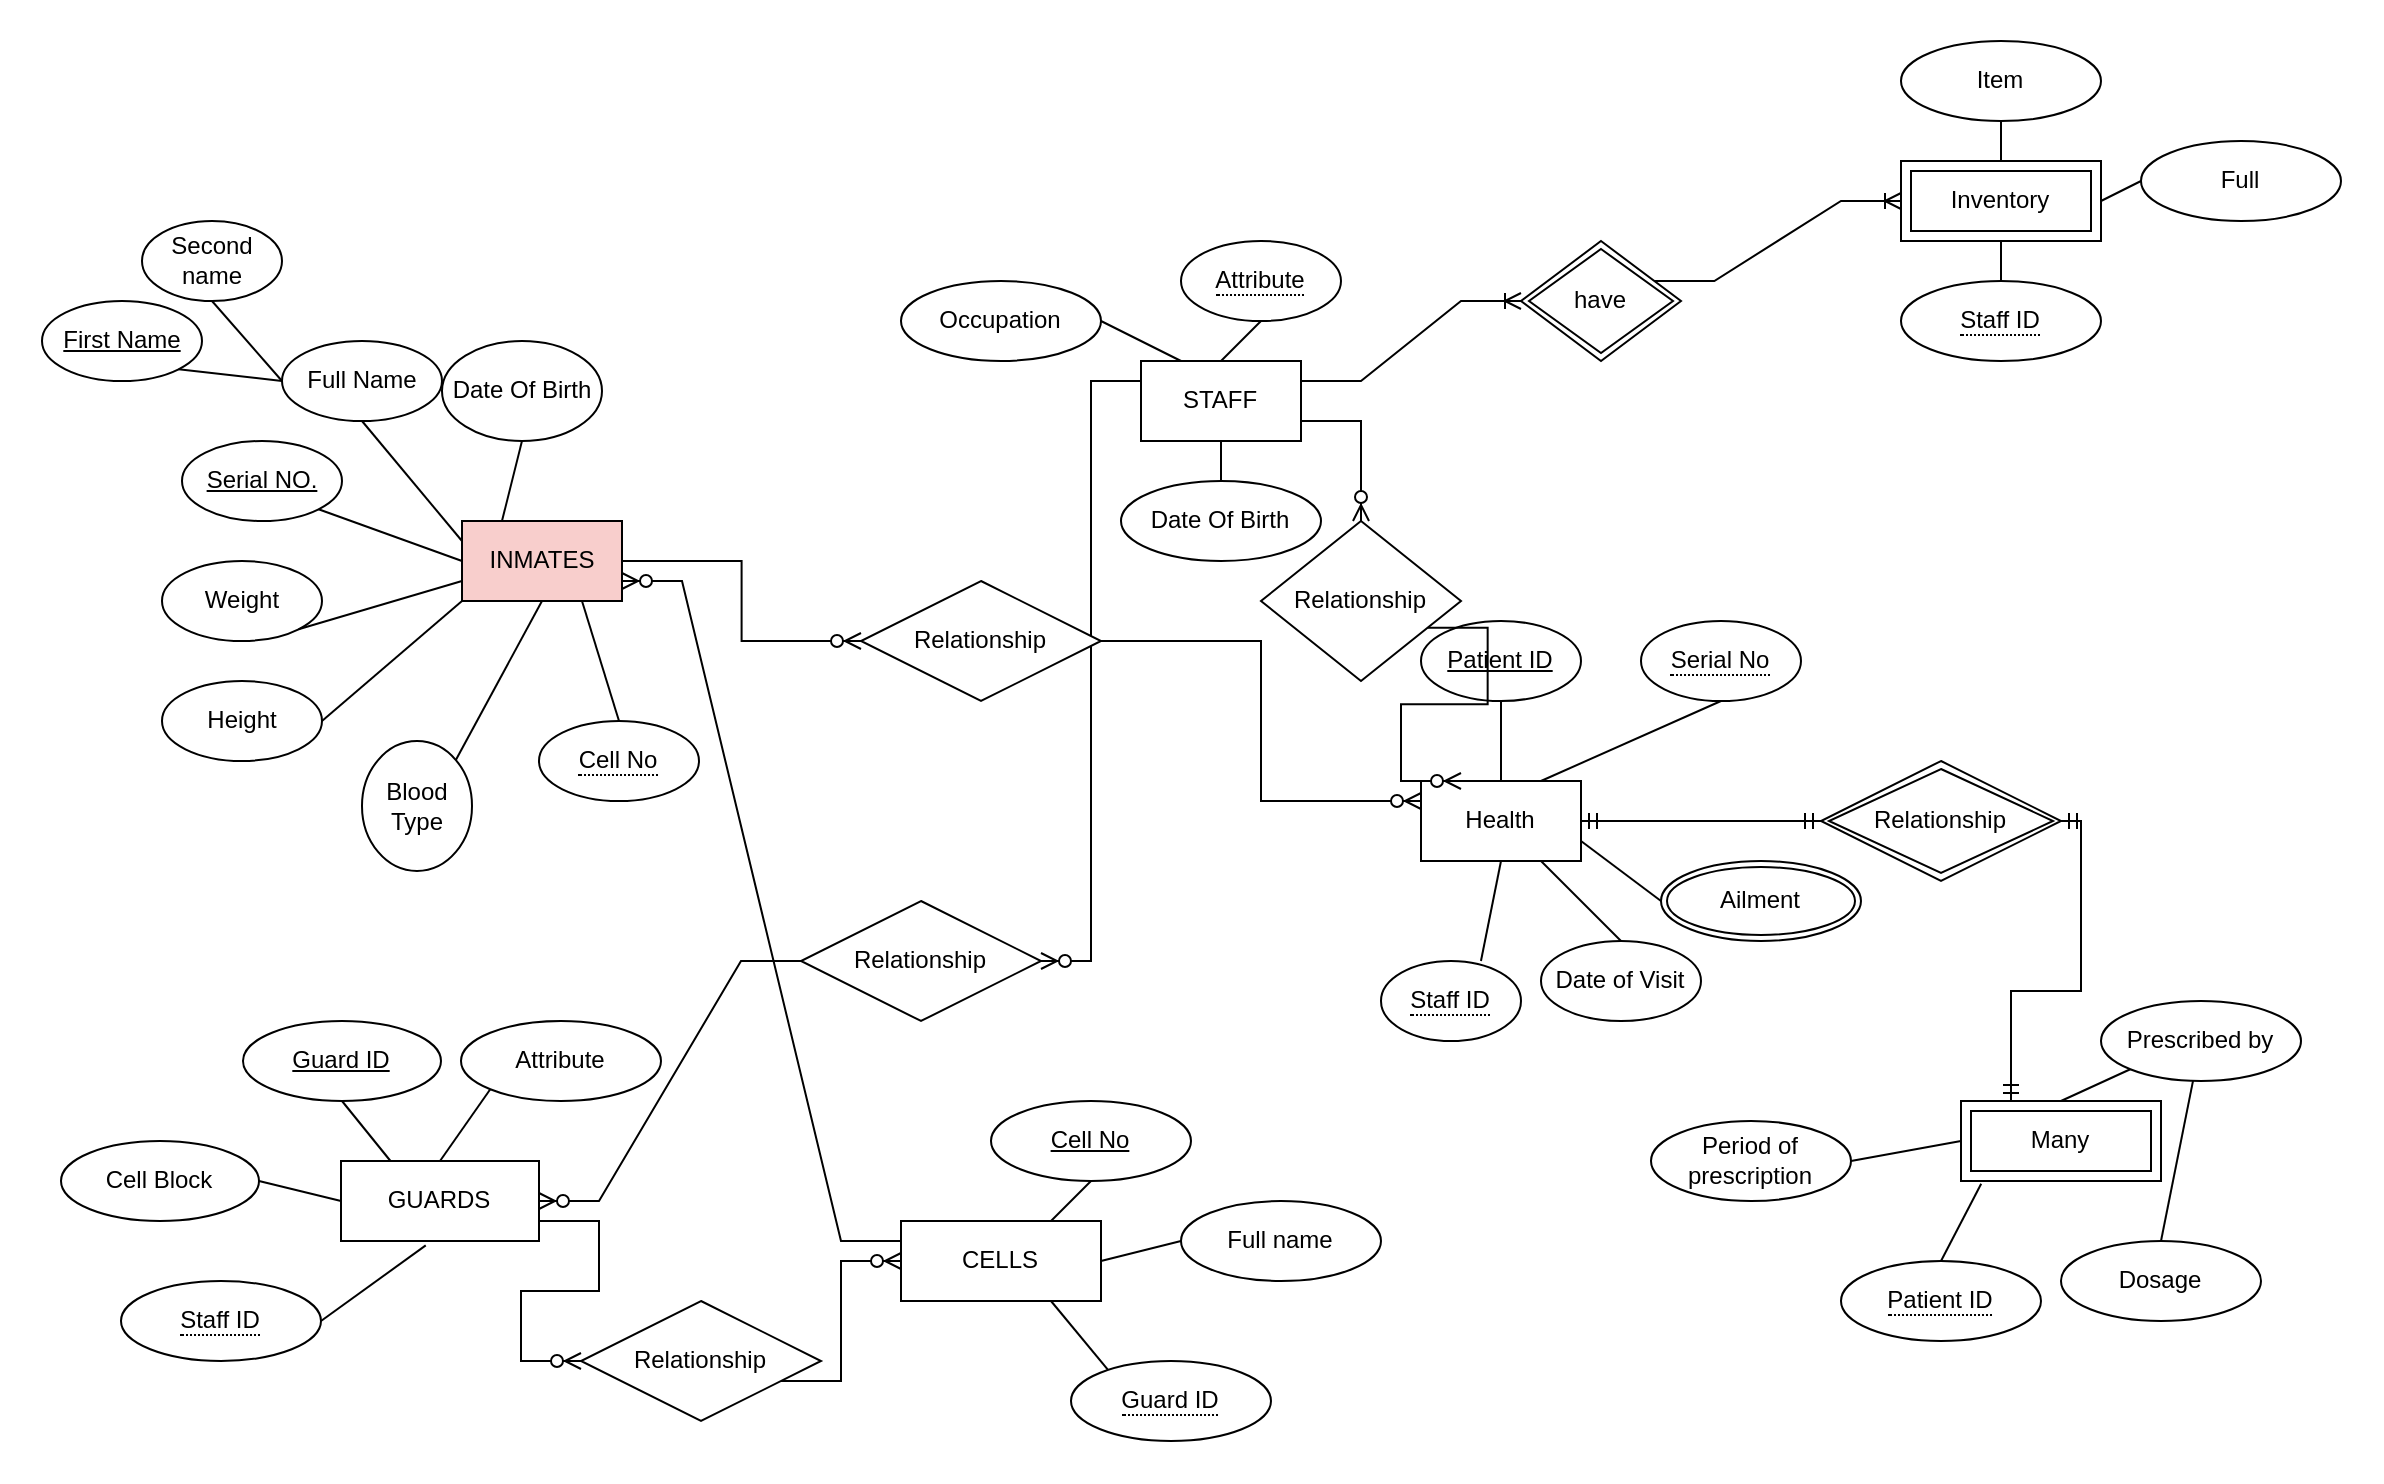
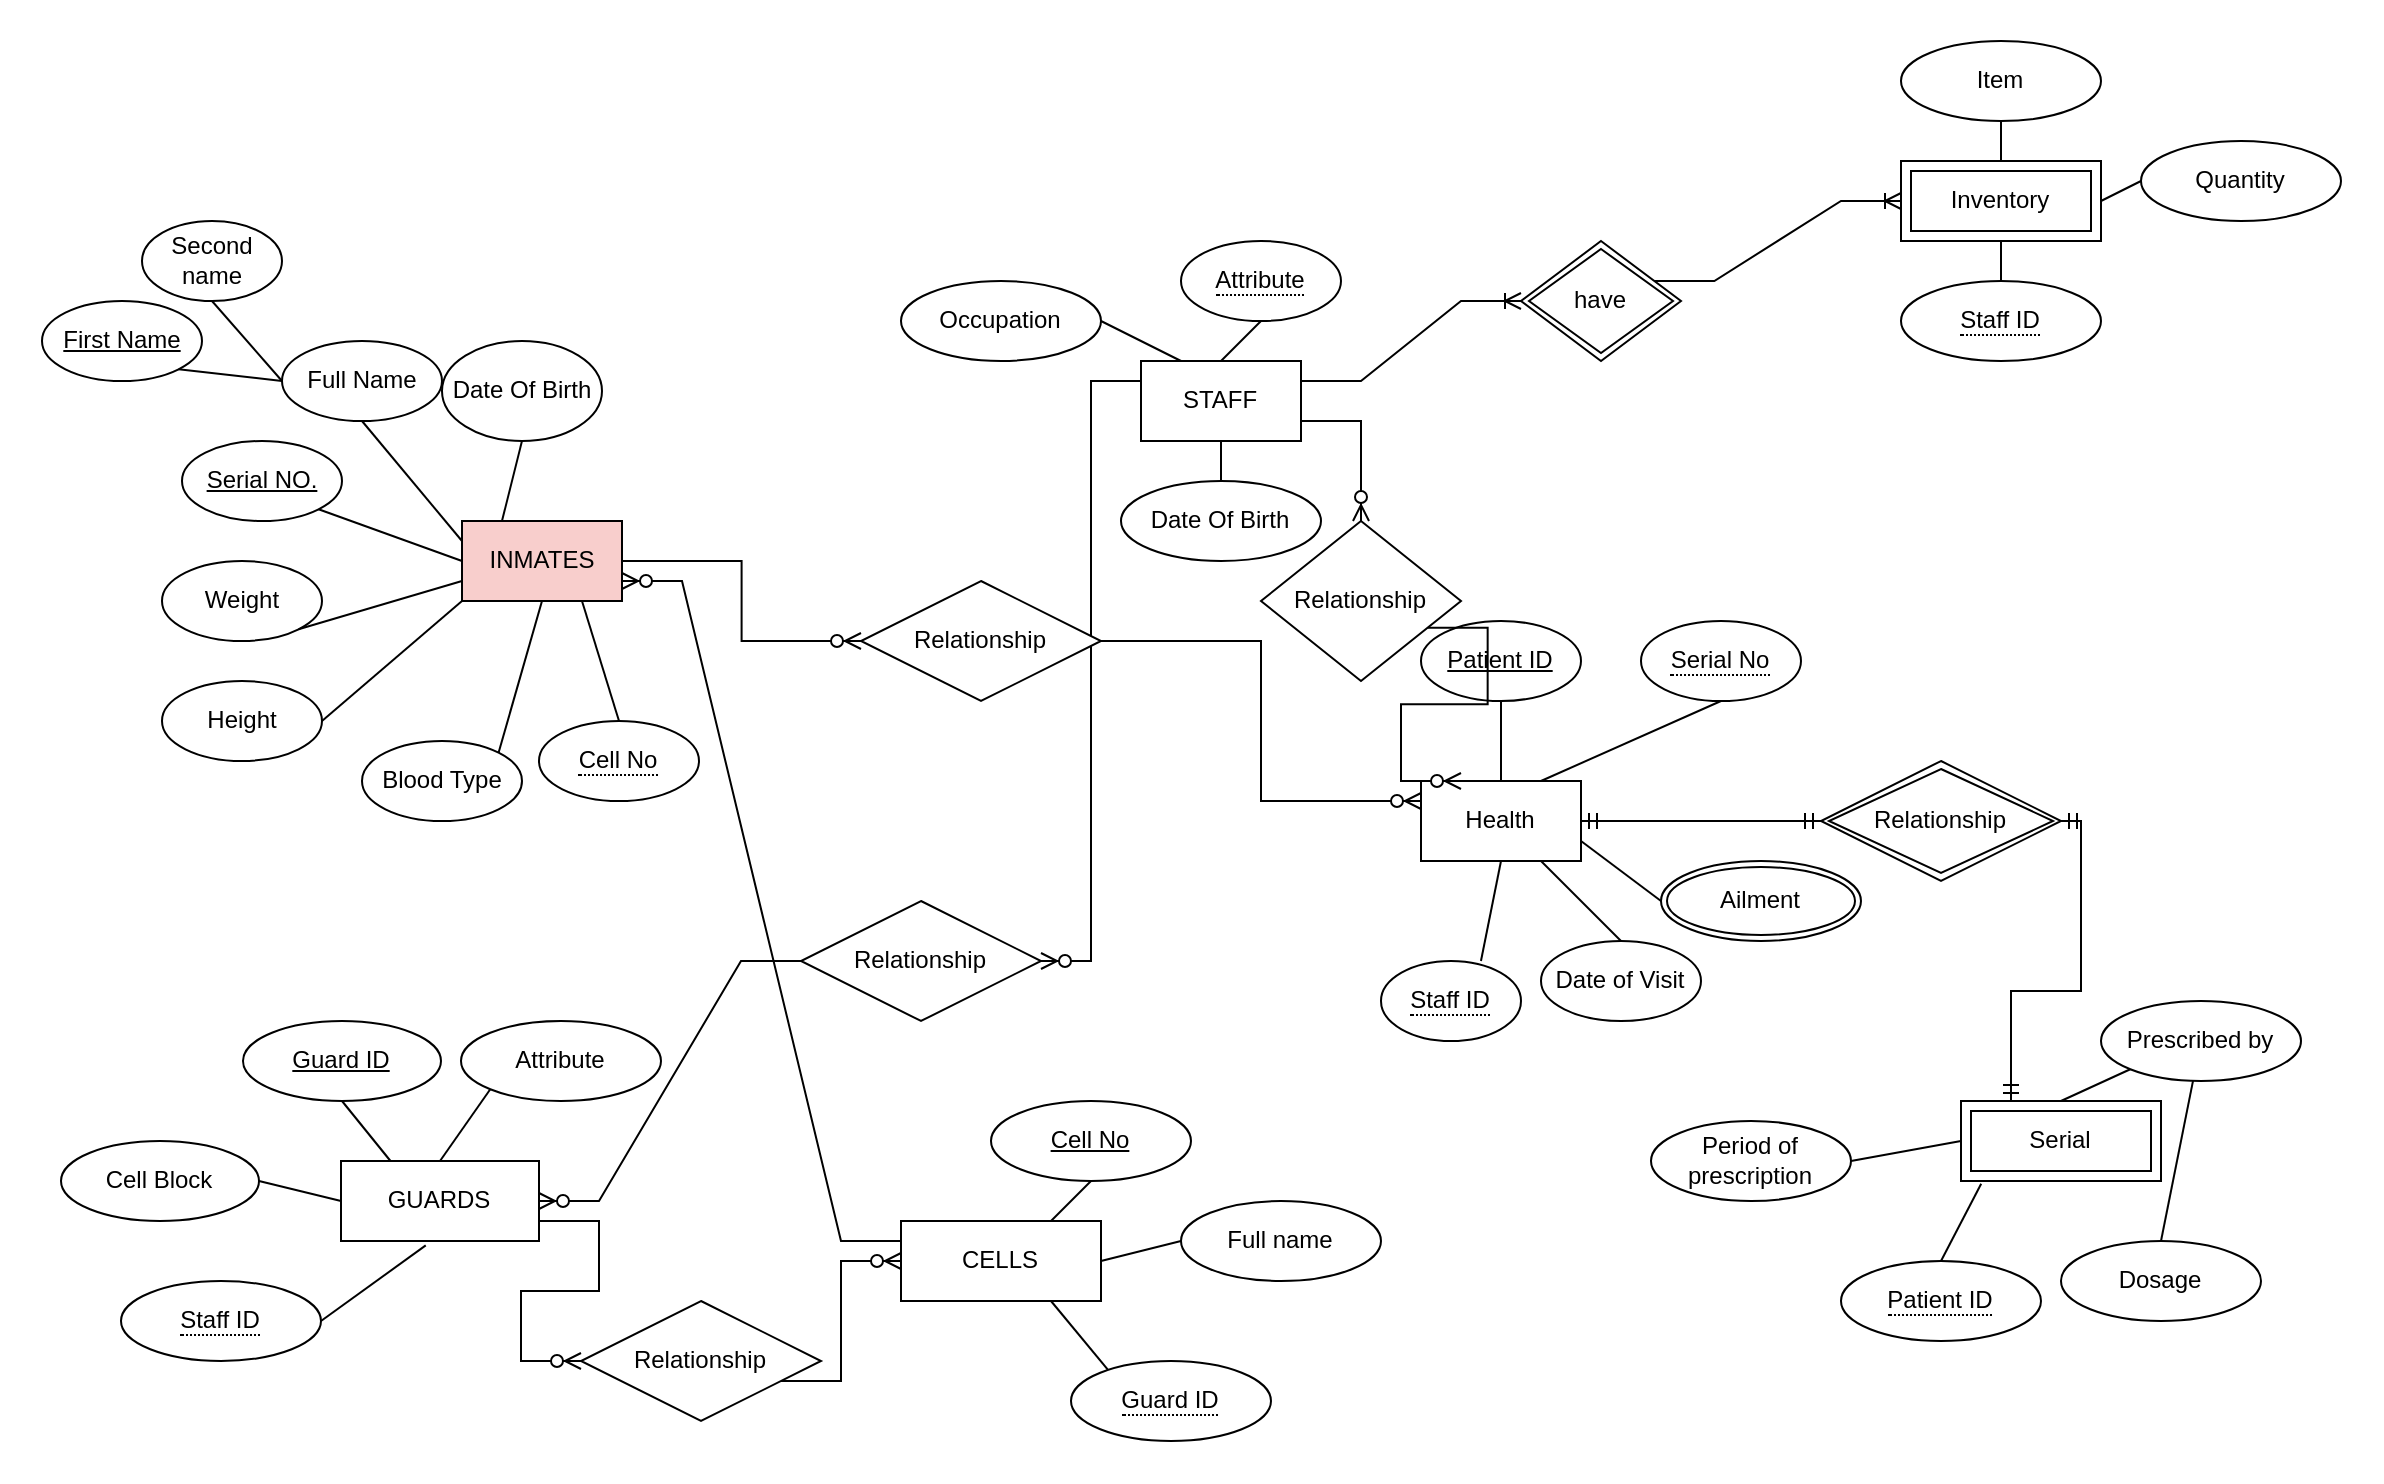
node "Full": label "Full" -> "Quantity"
node "Blood Type": size 110x130 -> 160x80
node "Many": label "Many" -> "Serial"
